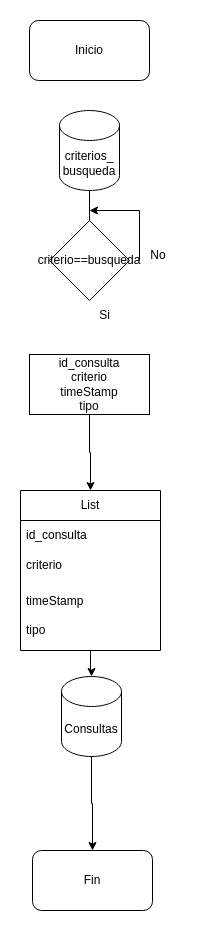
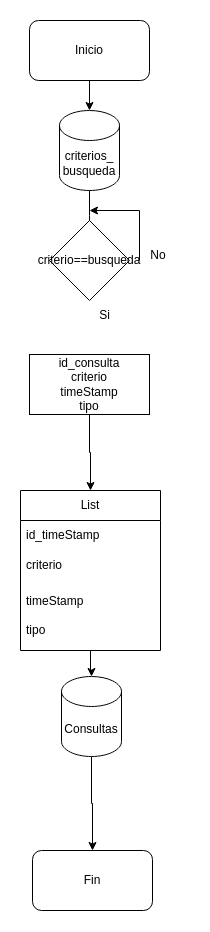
edge "Inicio" -> "criterios_ busqueda": added
node "id_consulta": label "id_consulta" -> "id_timeStamp"
